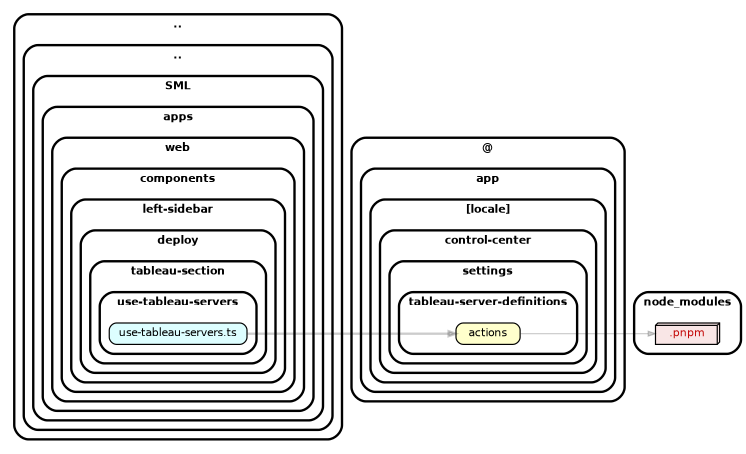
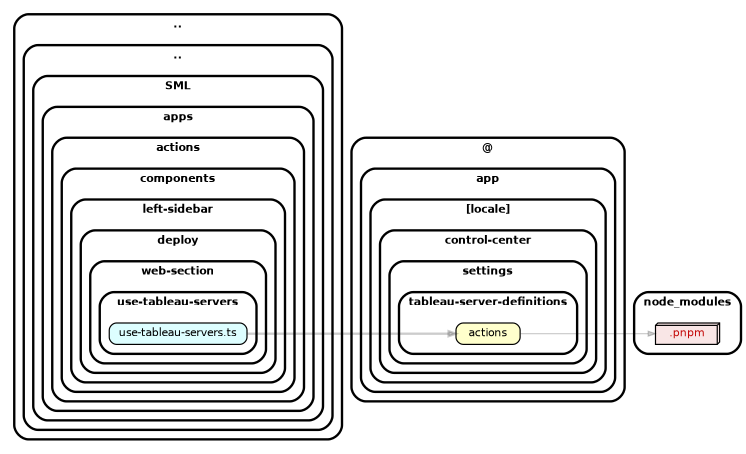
cluster "web": label "web" -> "actions"
cluster "tableau-section": label "tableau-section" -> "web-section"
